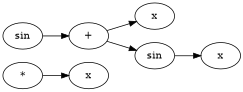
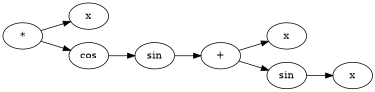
node "cos": added
